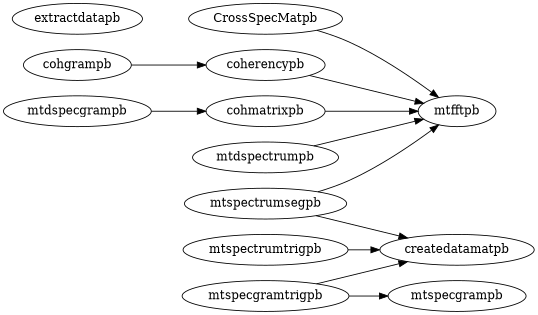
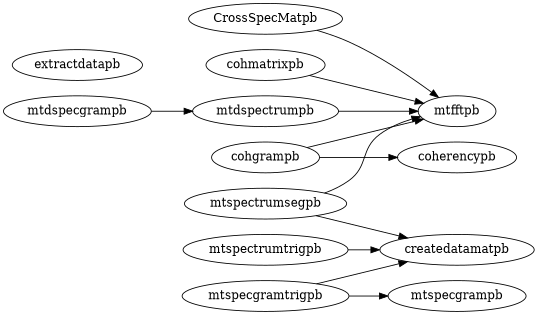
edge "coherencypb" -> "mtfftpb": now "cohgrampb" -> "mtfftpb"
edge "mtdspecgrampb" -> "cohmatrixpb": now "mtdspecgrampb" -> "mtdspectrumpb"
